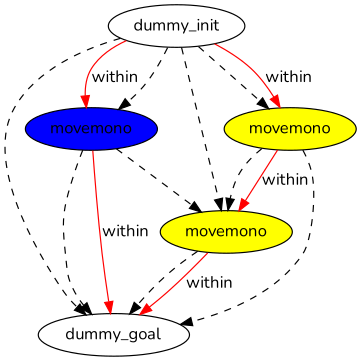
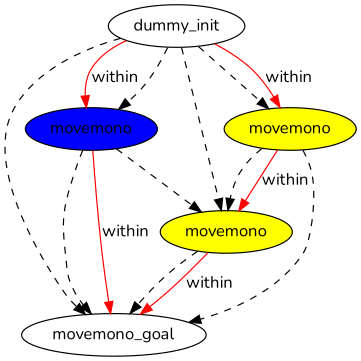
node "dummy_goal": label "dummy_goal" -> "movemono_goal"
